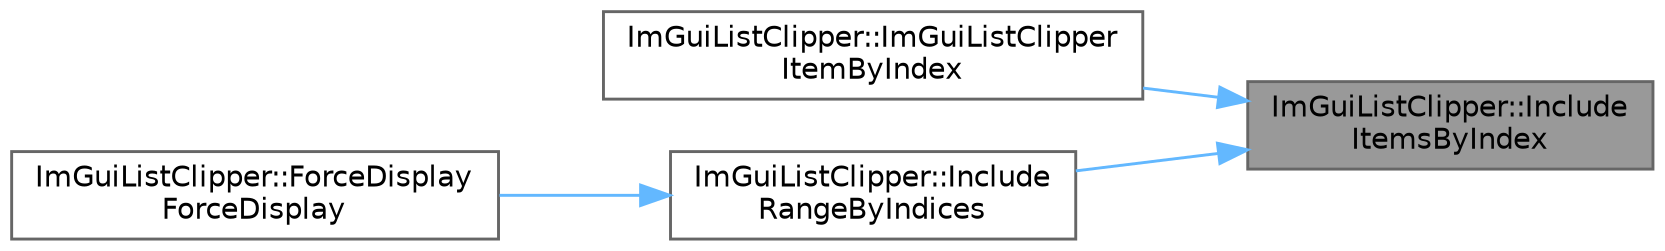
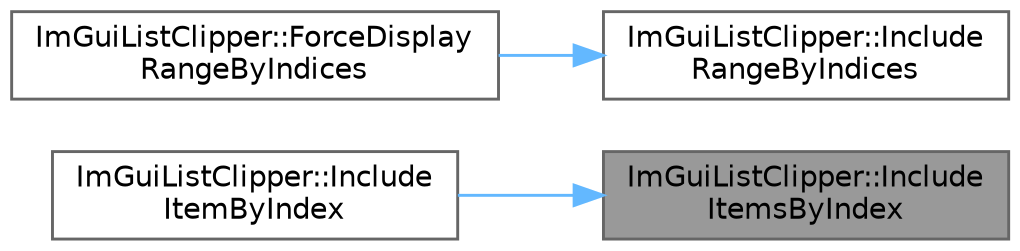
node "ImGuiListClipper::ImGuiListClipper ItemByIndex": label "ImGuiListClipper::ImGuiListClipper ItemByIndex" -> "ImGuiListClipper::Include ItemByIndex"
edge "ImGuiListClipper::Include RangeByIndices" -> "ImGuiListClipper::Include ItemsByIndex": removed
node "ImGuiListClipper::ForceDisplay ForceDisplay": label "ImGuiListClipper::ForceDisplay ForceDisplay" -> "ImGuiListClipper::ForceDisplay RangeByIndices"
